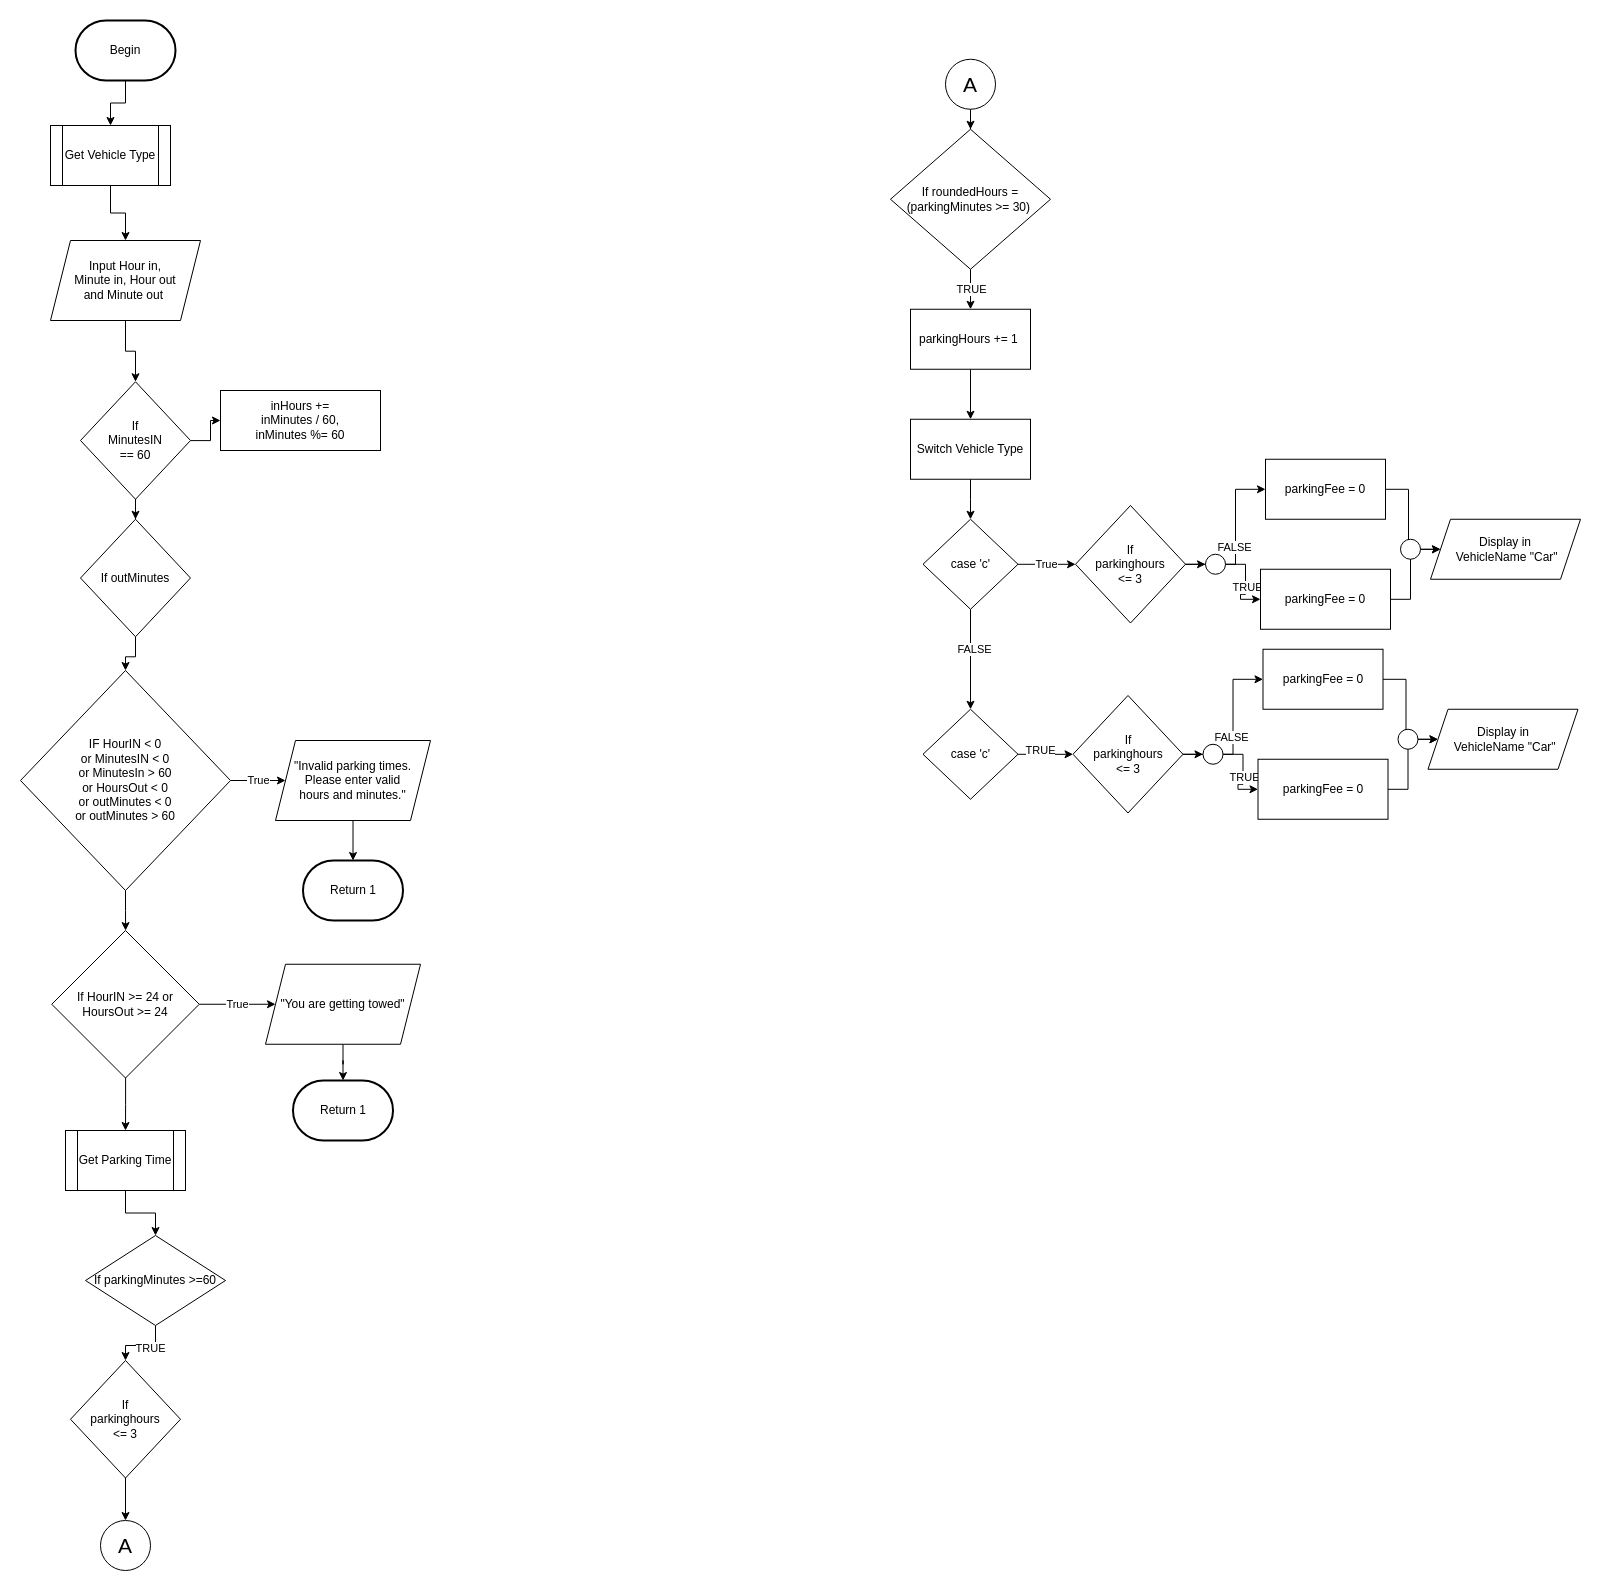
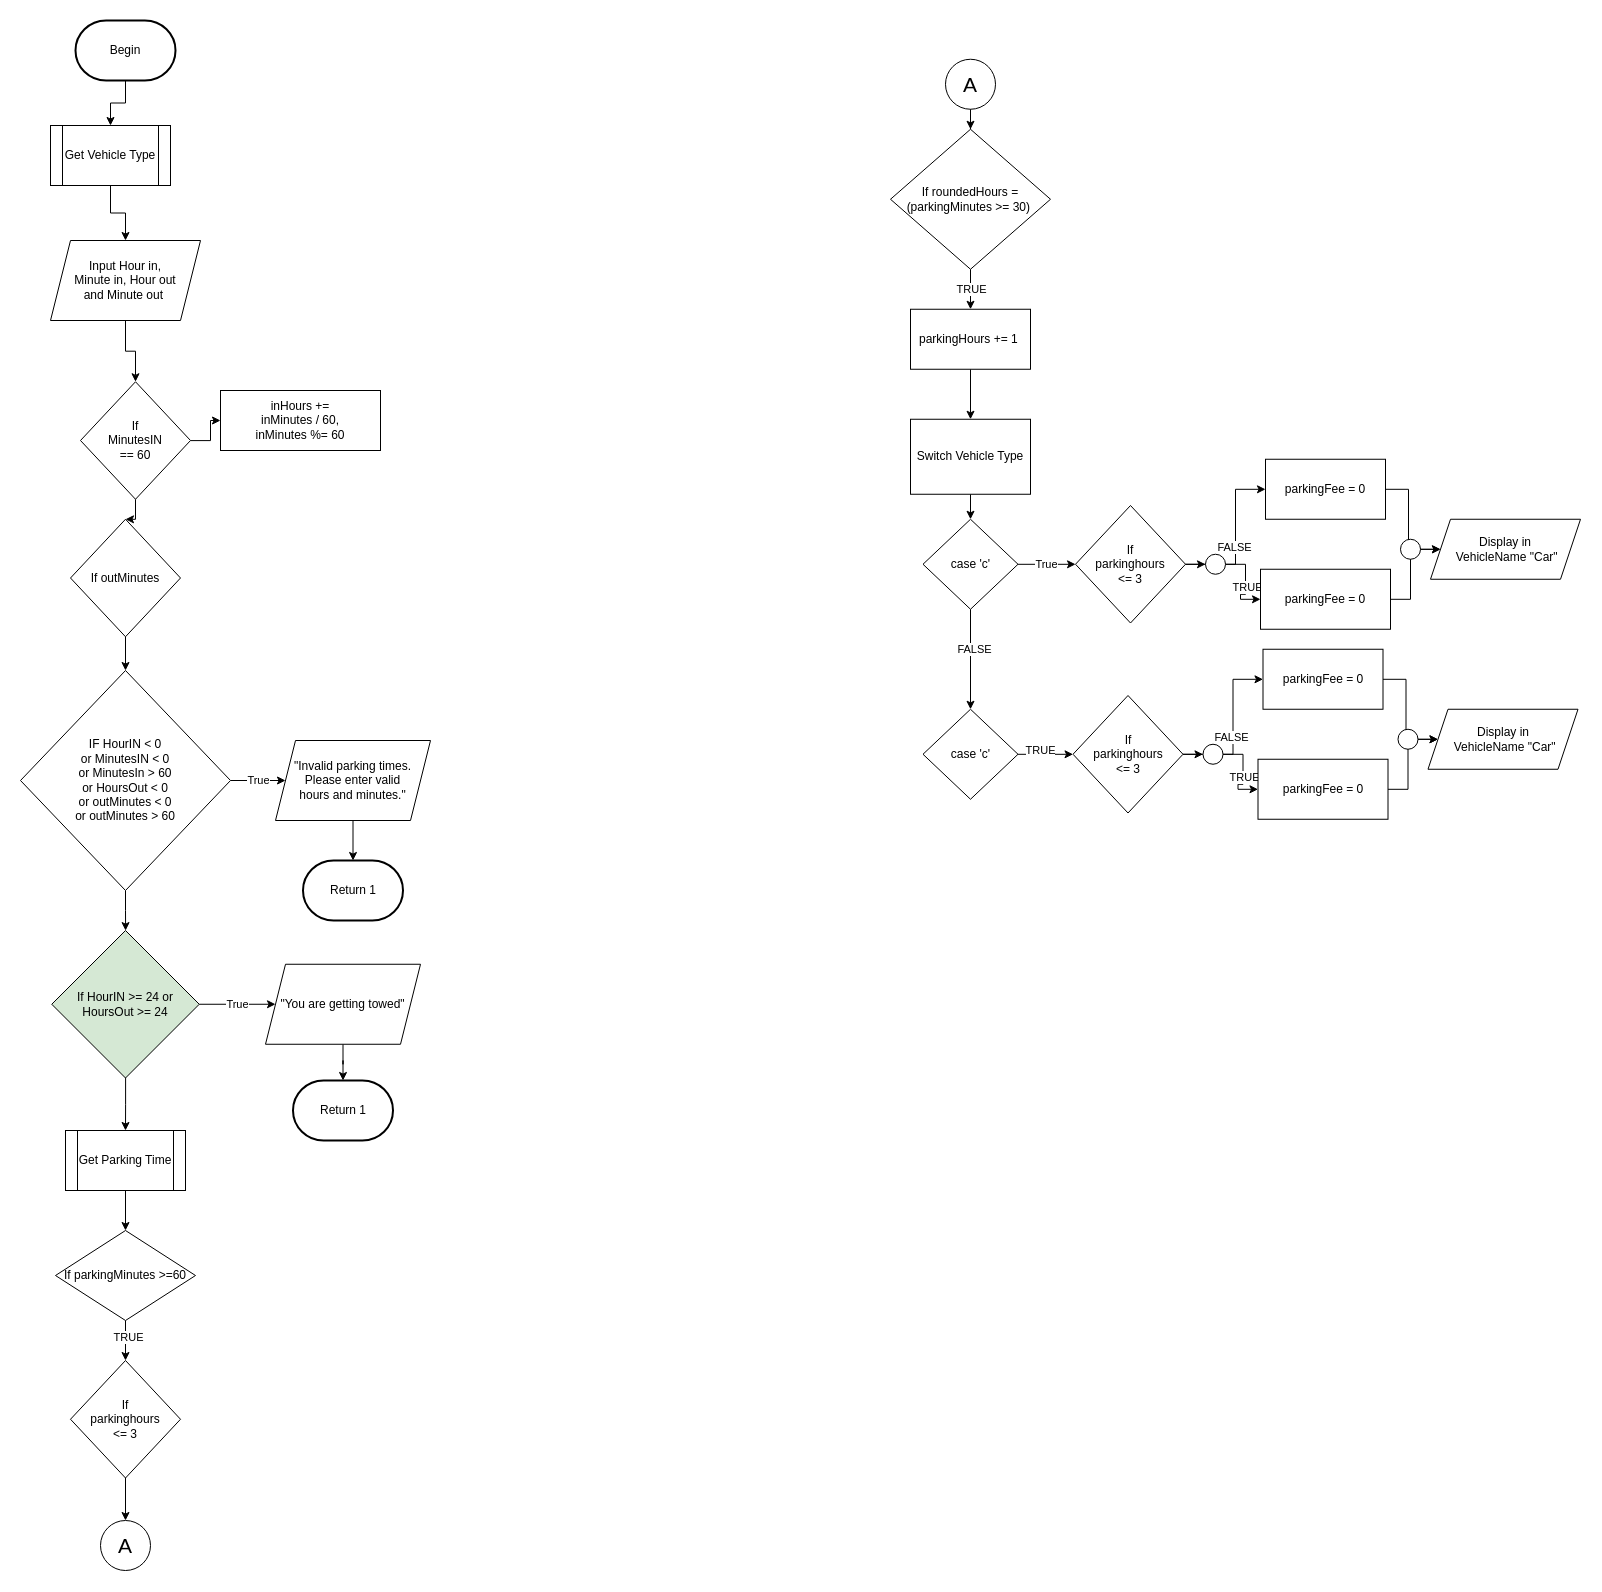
node "Switch Vehicle Type": size 120x60 -> 120x75
node "If outMinutes": moved (136, 578) -> (126, 578)
node "If HourIN >= 24 or HoursOut >= 24": fillcolor #ffffff -> #d5e8d4
node "If parkingMinutes >=60": moved (156, 1281) -> (126, 1276)
